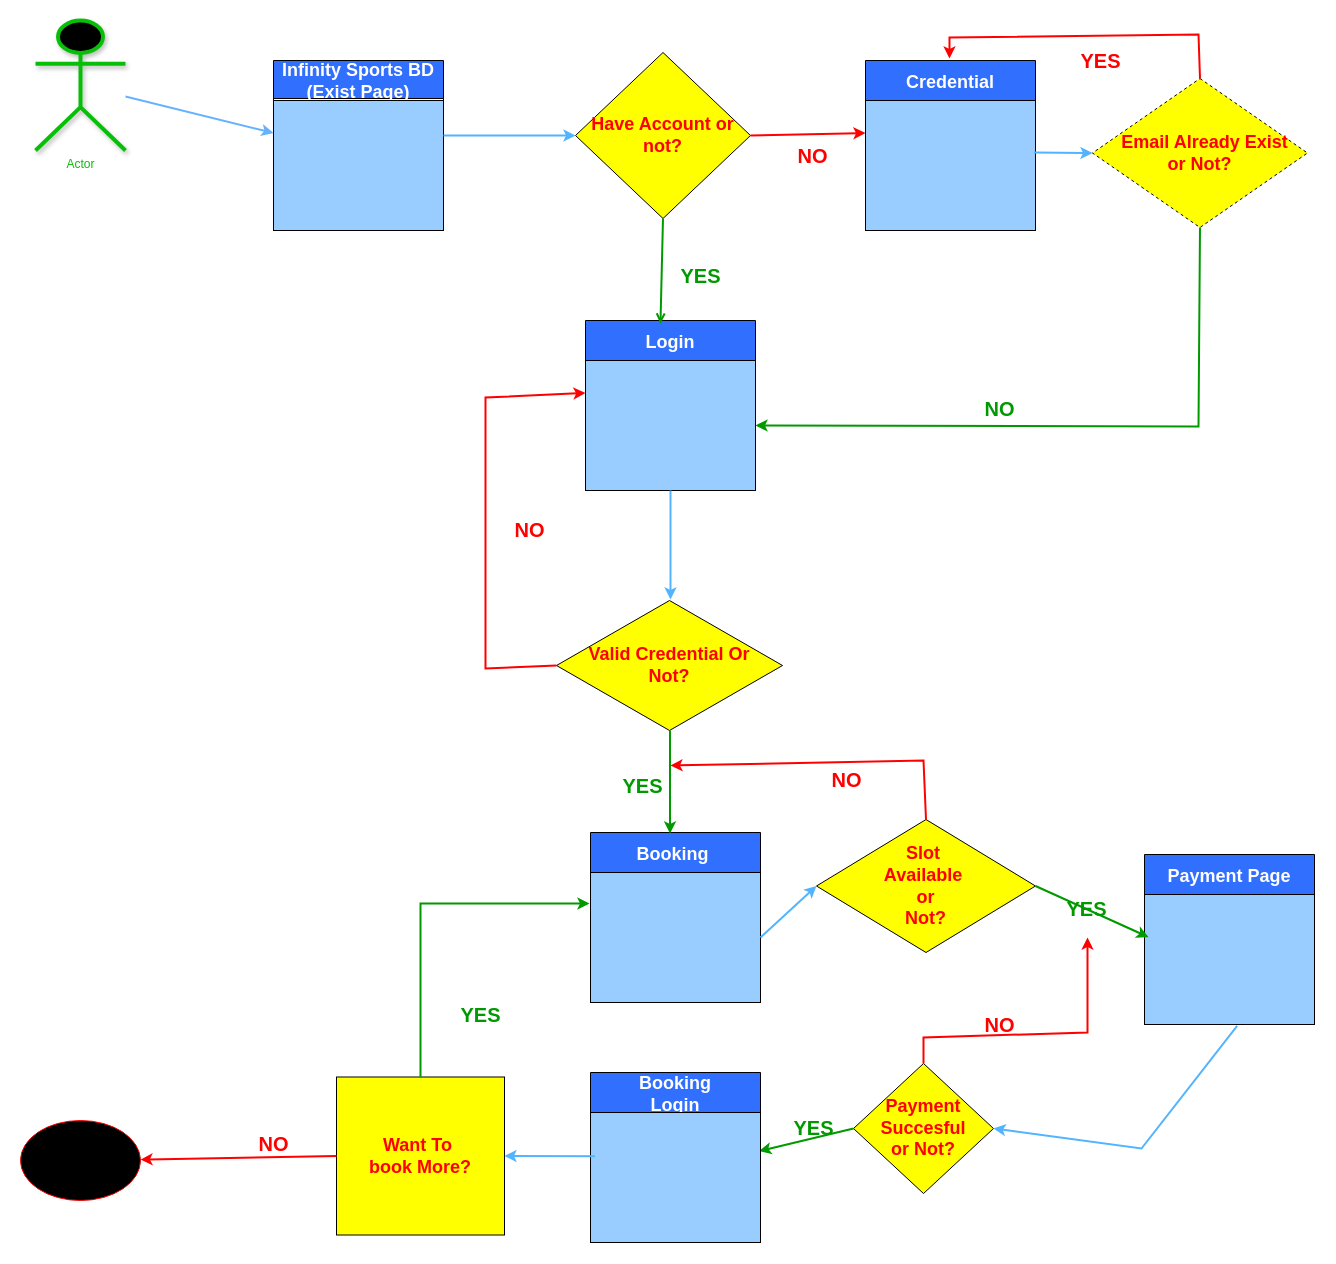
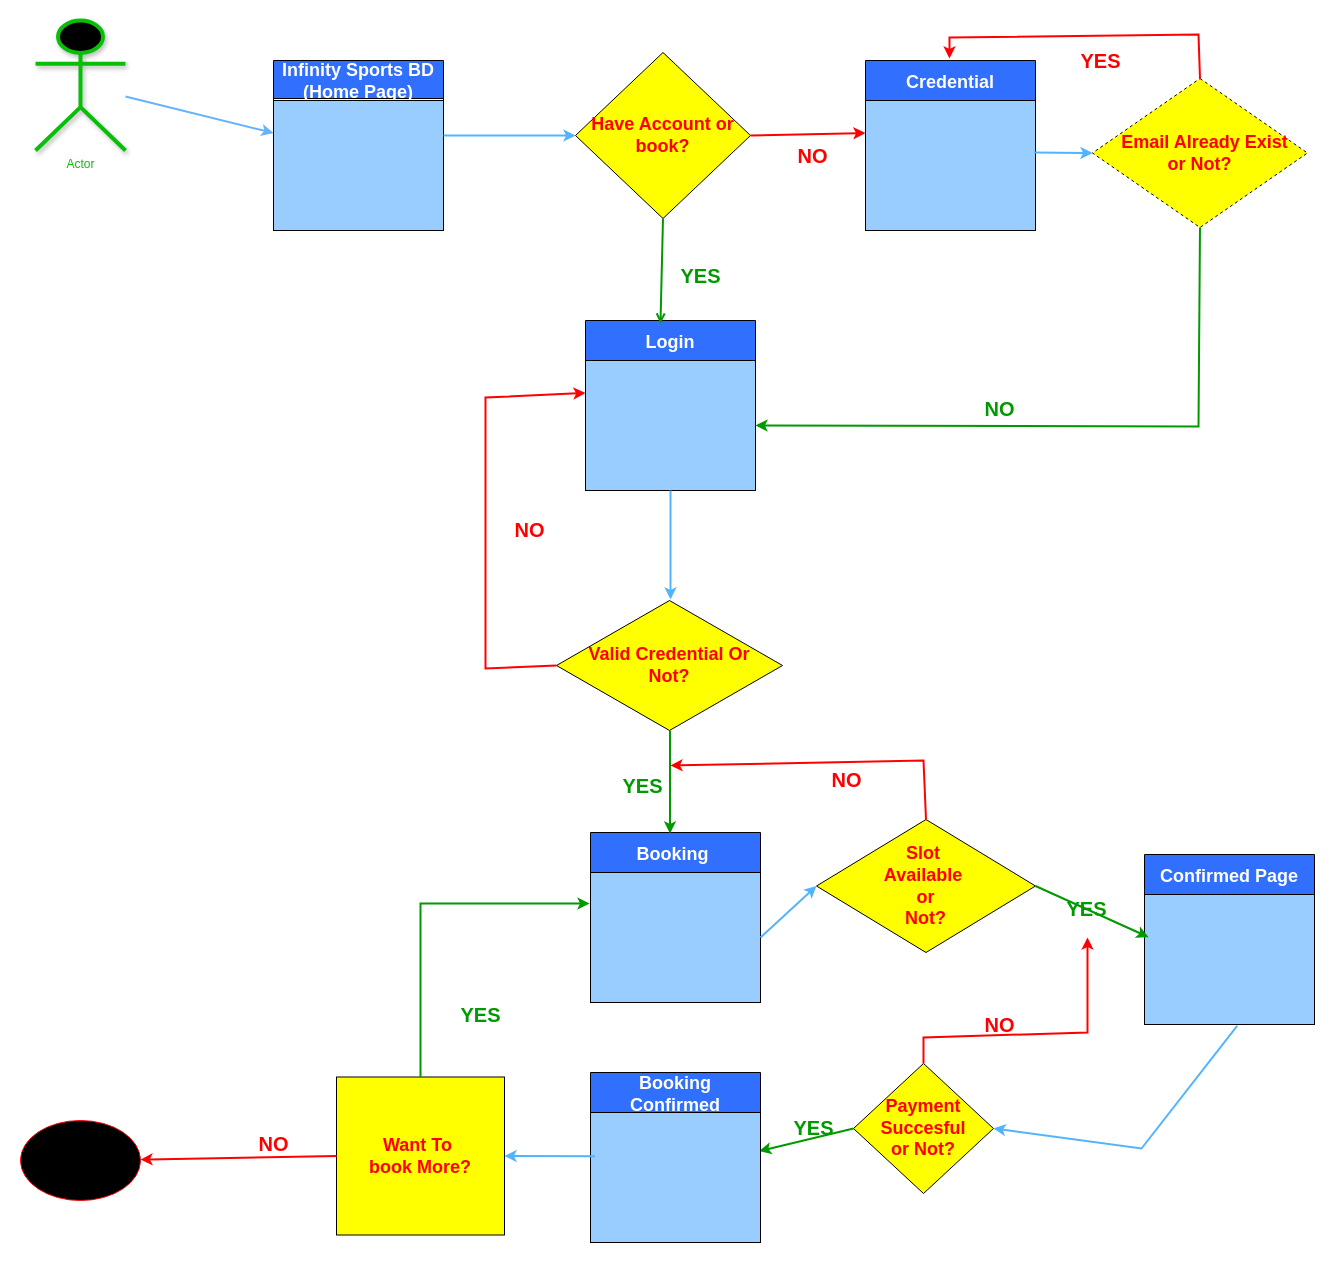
node "Infinity Sports BD (Exist Page)": label "Infinity Sports BD (Exist Page)" -> "Infinity Sports BD (Home Page)"
node "Have Account or not?": label "Have Account or not?" -> "Have Account or book?"
node "Payment Page": label "Payment Page" -> "Confirmed Page"
node "Booking Login": label "Booking Login" -> "Booking Confirmed"
